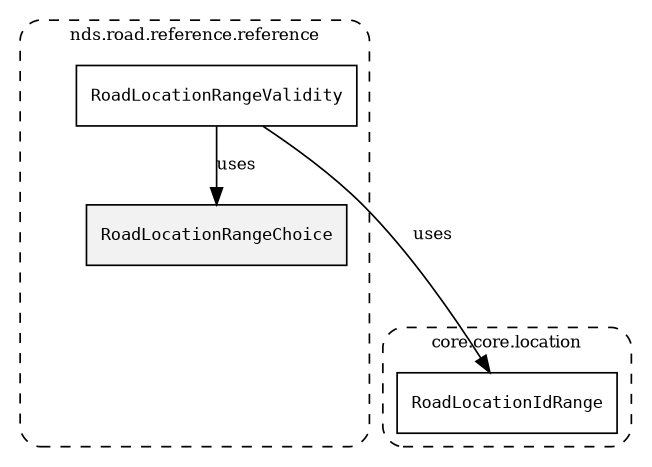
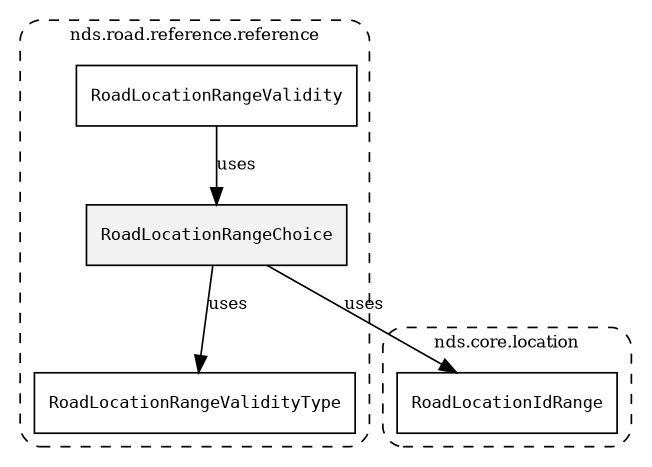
edge "RoadLocationRangeValidity" -> "RoadLocationIdRange": now "RoadLocationRangeChoice" -> "RoadLocationIdRange"
cluster "core.core.location": label "core.core.location" -> "nds.core.location"
node "RoadLocationRangeValidityType": added
